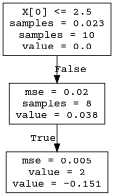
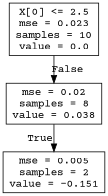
node "X[0] <= 2.5 samples = 0.023 samples = 10 value = 0.0": label "X[0] <= 2.5 samples = 0.023 samples = 10 value = 0.0" -> "X[0] <= 2.5 mse = 0.023 samples = 10 value = 0.0"
node "mse = 0.005 value = 2 value = -0.151": label "mse = 0.005 value = 2 value = -0.151" -> "mse = 0.005 samples = 2 value = -0.151"
